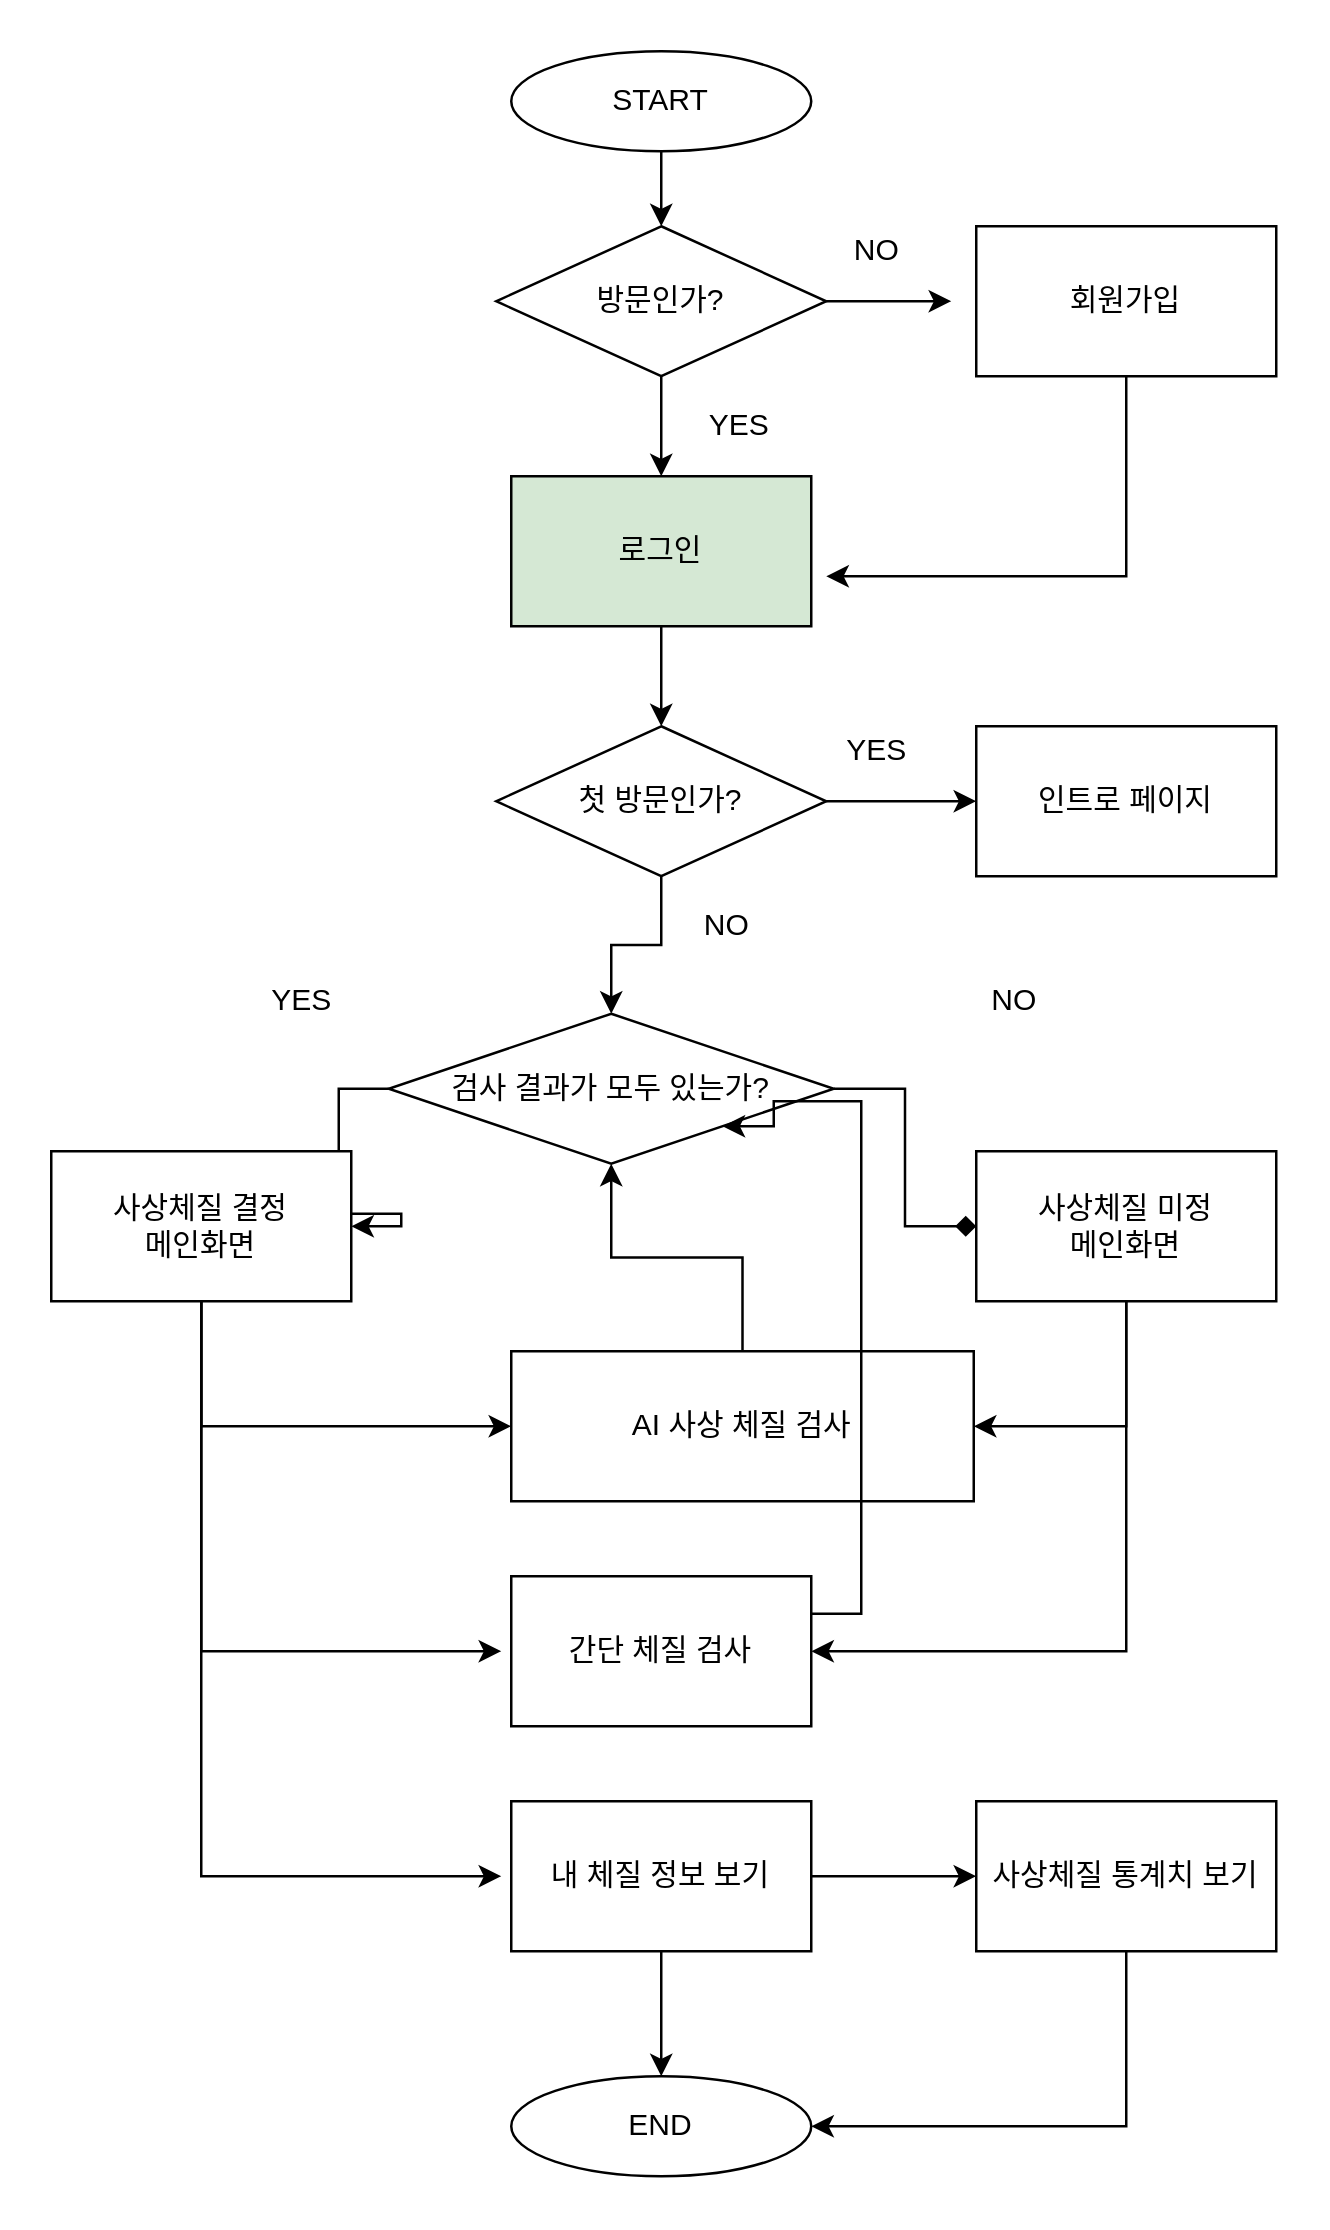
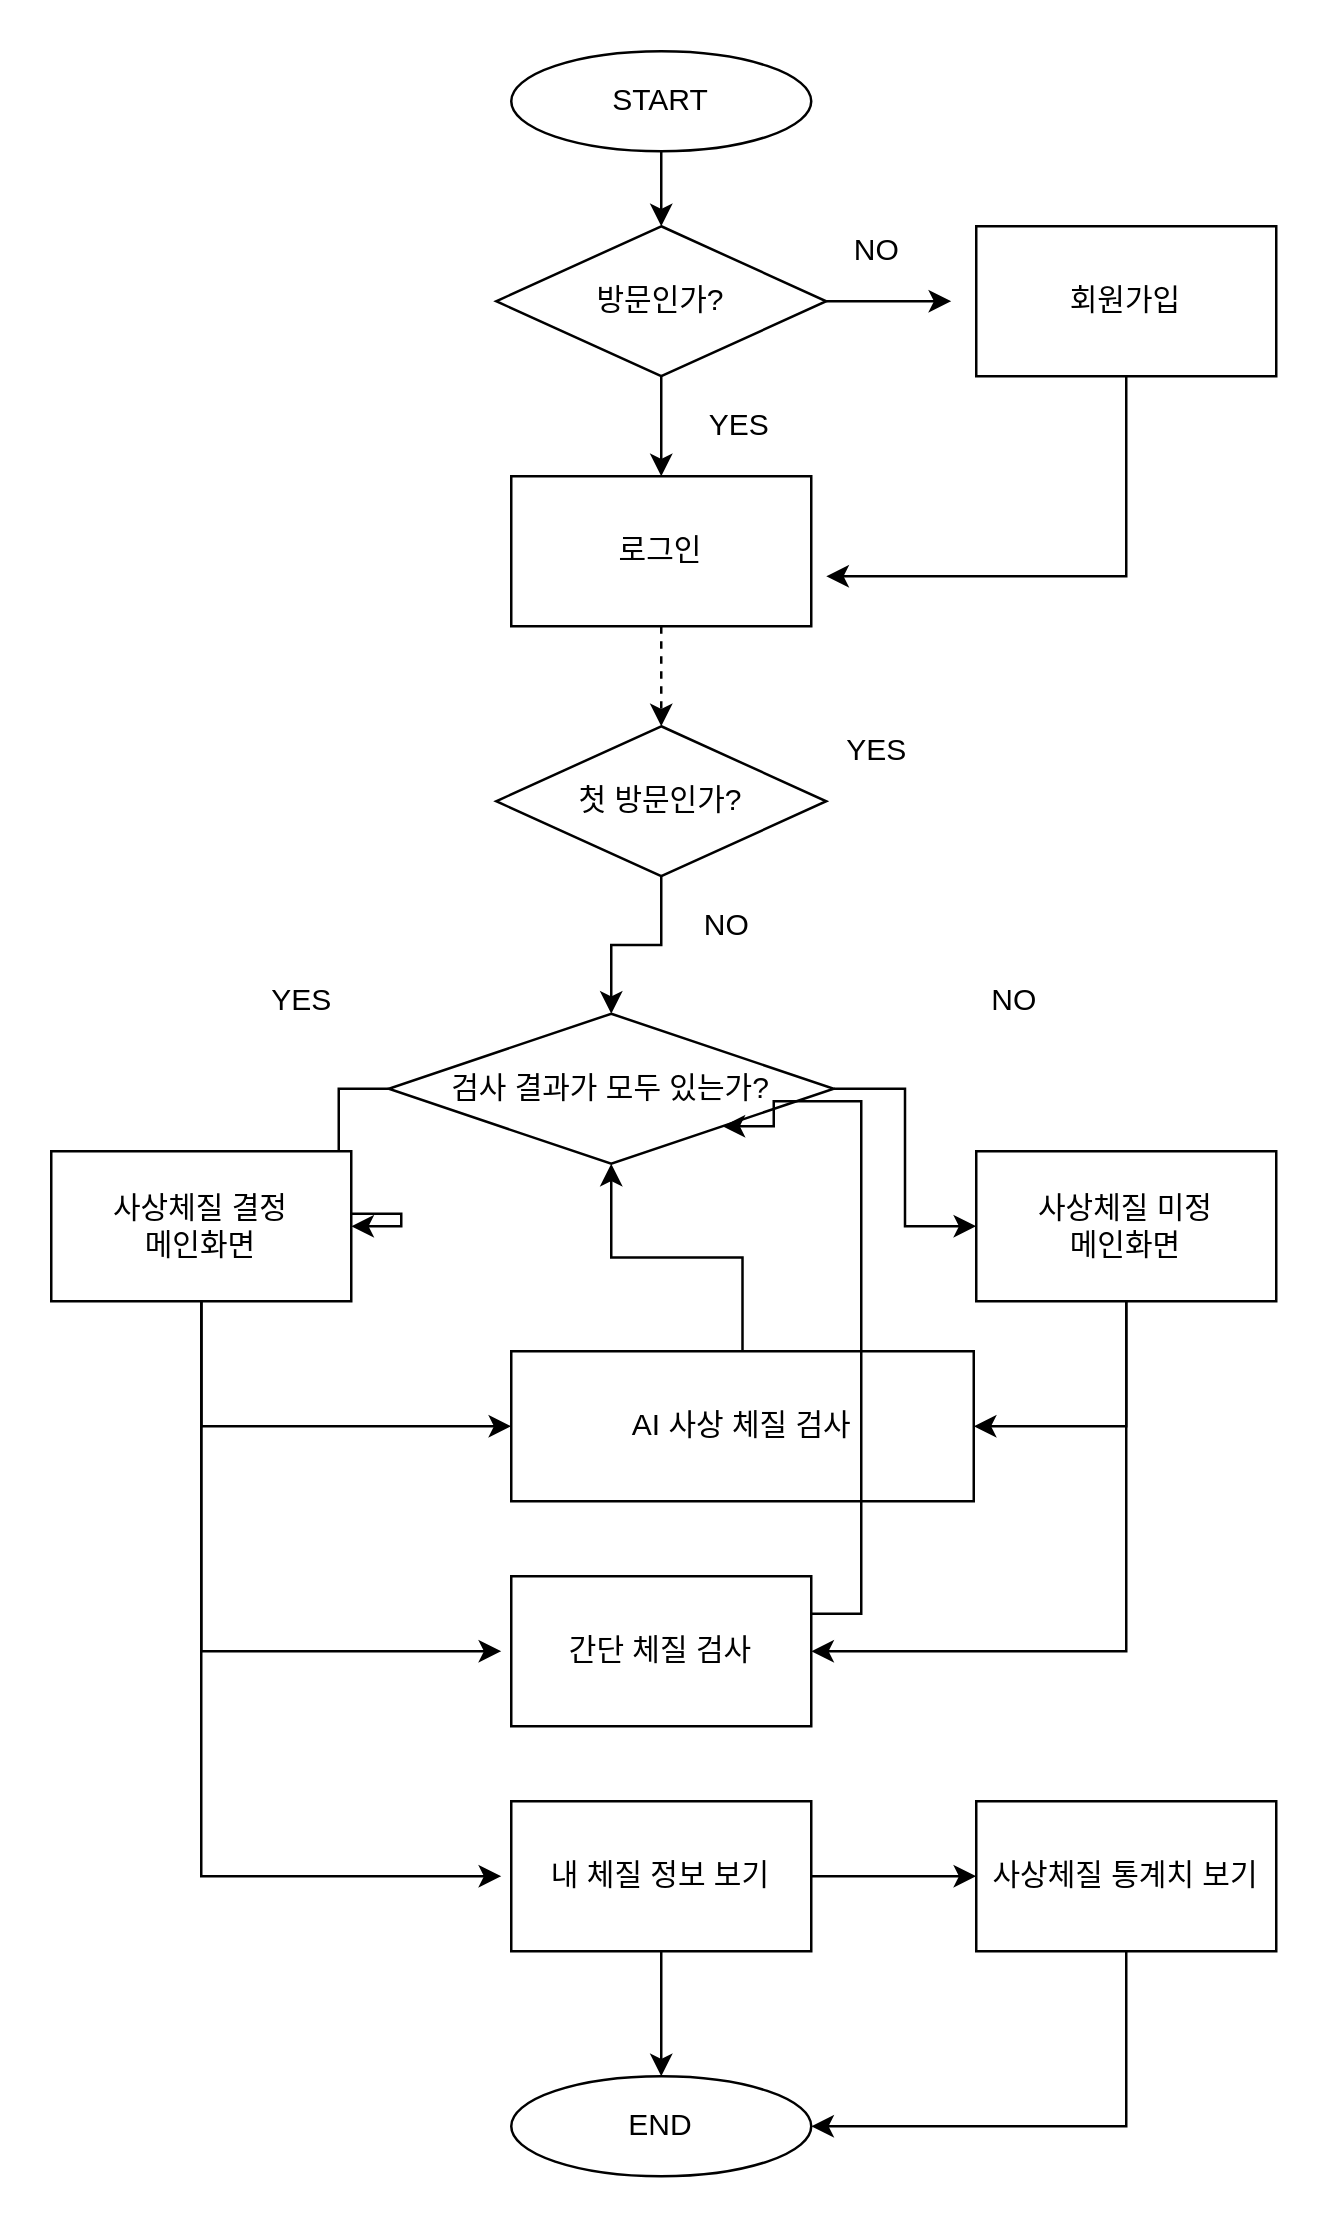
node "로그인": fillcolor #d5e8d4 -> #ffffff
edge "로그인" -> "첫 방문인가?": style solid -> dashed
edge "첫 방문인가?" -> "인트로 페이지": removed
node "인트로 페이지": removed
edge "검사 결과가 모두 있는가?" -> "사상체질 미정 메인화면": arrowhead diamond -> classic
